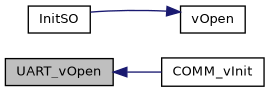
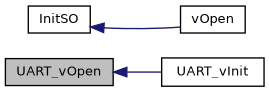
edge "InitSO" -> "vOpen": reversed
node "COMM_vInit": label "COMM_vInit" -> "UART_vInit"
